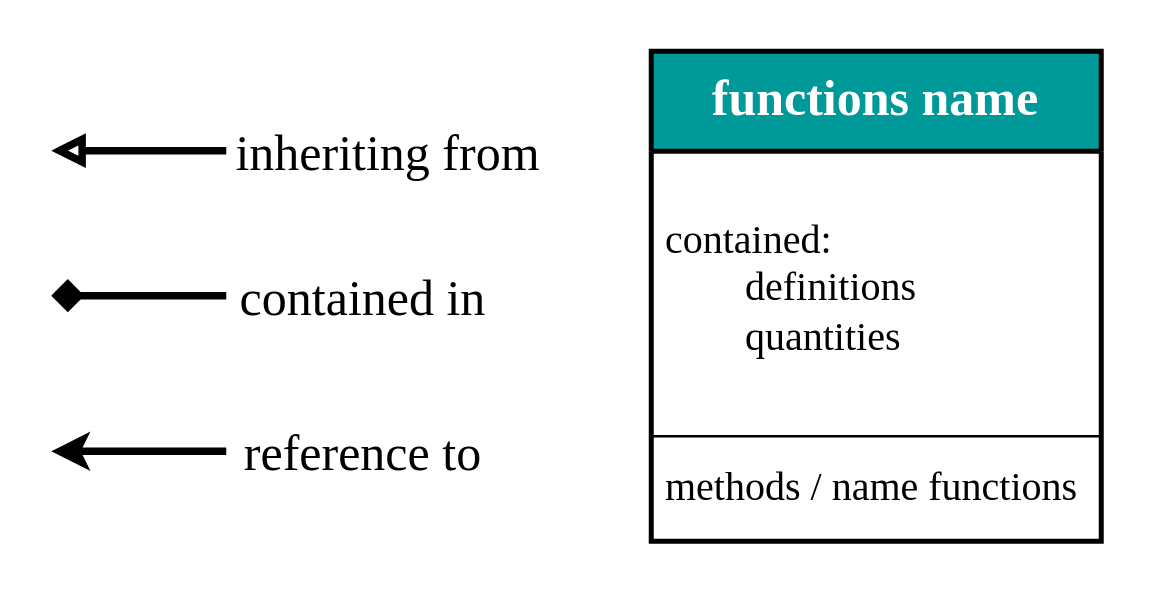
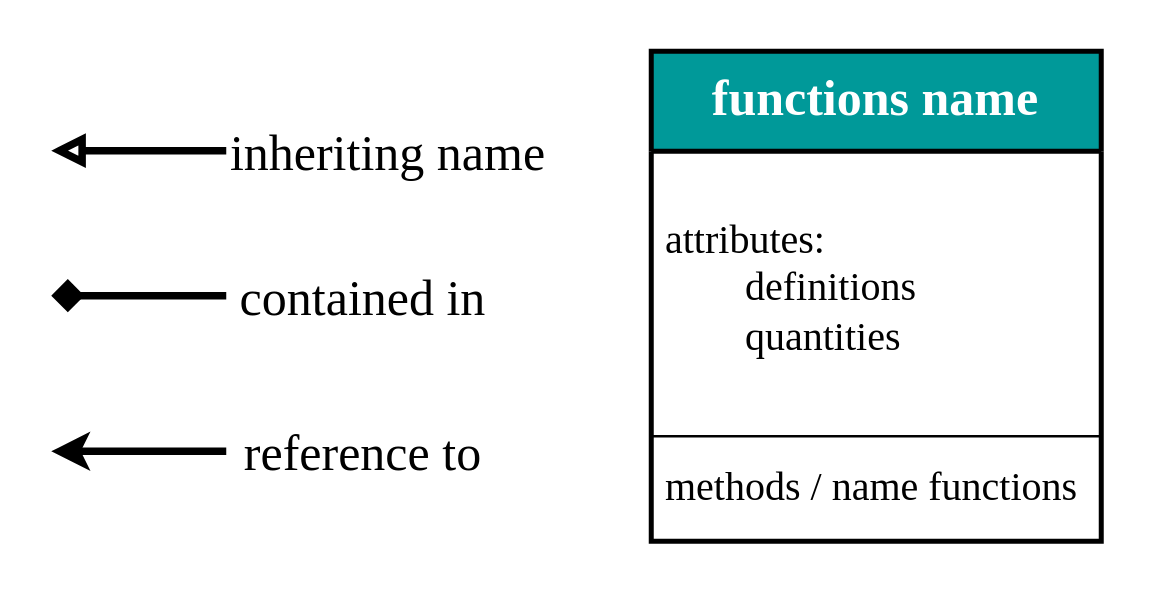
node "inheriting from": label "inheriting from" -> "inheriting name"
node "contained: definitions quantities": label "contained: definitions quantities" -> "attributes: definitions quantities"
